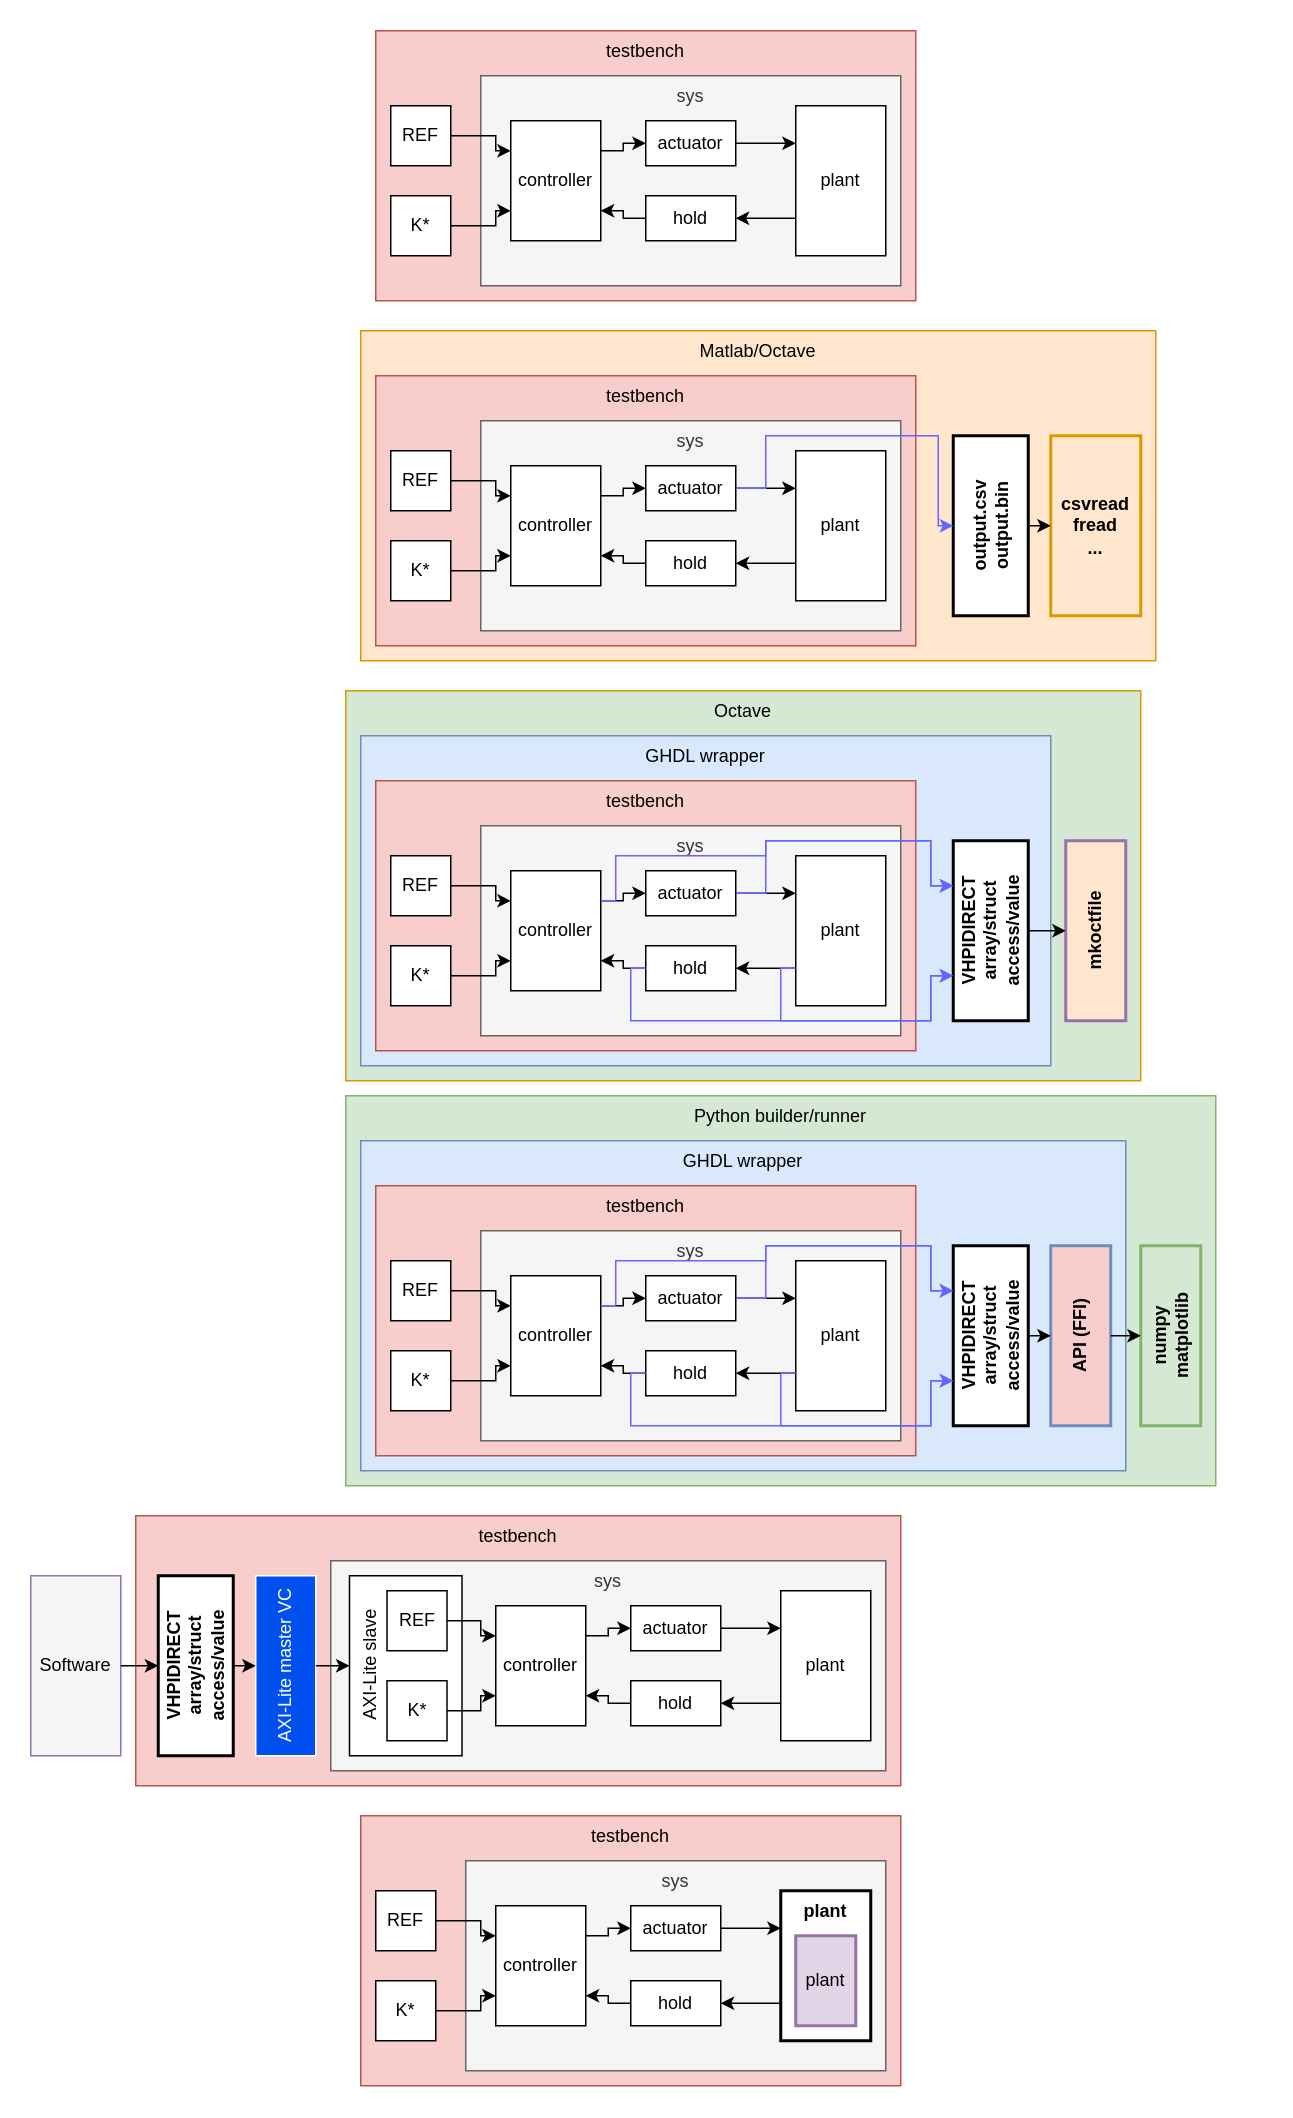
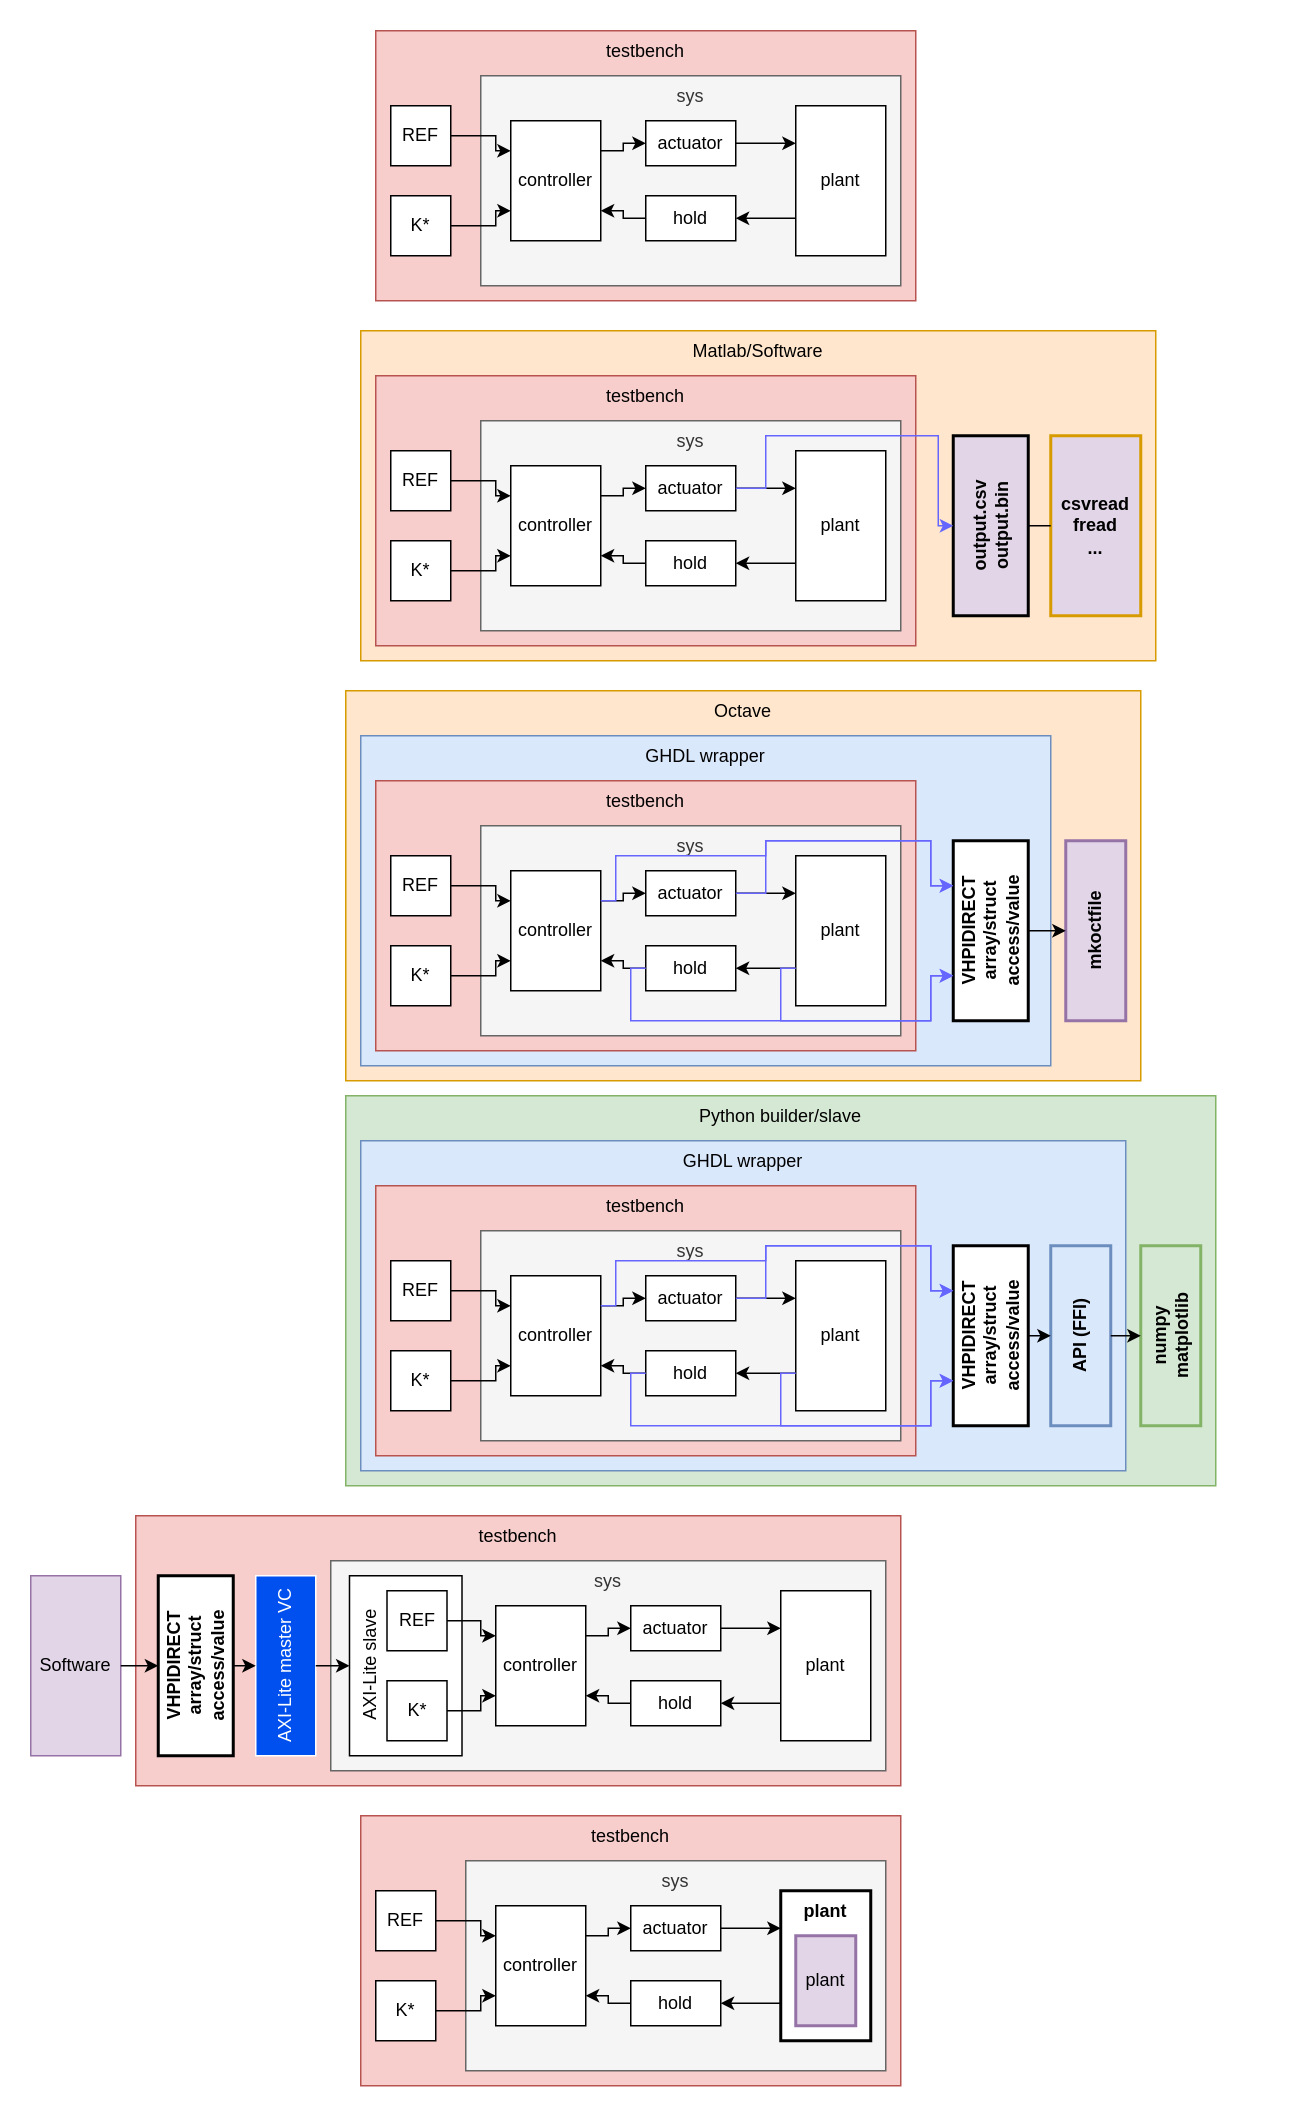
node "Matlab/Octave": label "Matlab/Octave" -> "Matlab/Software"
node "output.csv output.bin": fillcolor #ffffff -> #e1d5e7
edge "output.csv output.bin" -> "csvread fread ...": arrowhead classic -> none
node "csvread fread ...": fillcolor #ffe6cc -> #e1d5e7
node "Octave": fillcolor #d5e8d4 -> #ffe6cc
node "mkoctfile": fillcolor #ffe6cc -> #e1d5e7
node "Python builder/runner": label "Python builder/runner" -> "Python builder/slave"
node "API (FFI)": fillcolor #f8cecc -> #dae8fc
node "Software": fillcolor #f5f5f5 -> #e1d5e7
